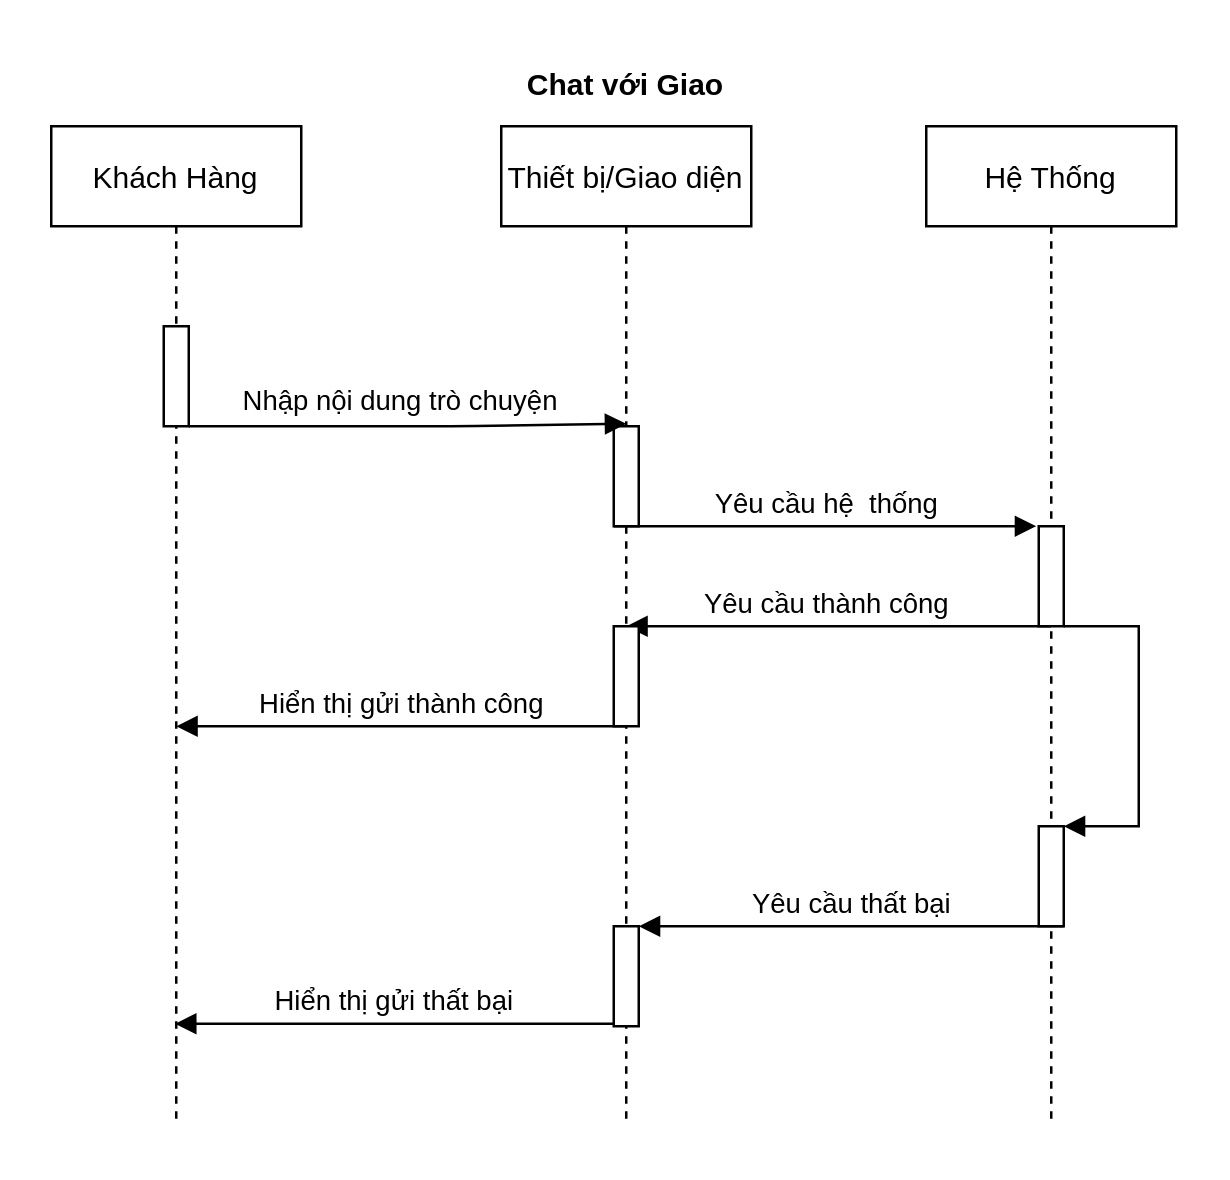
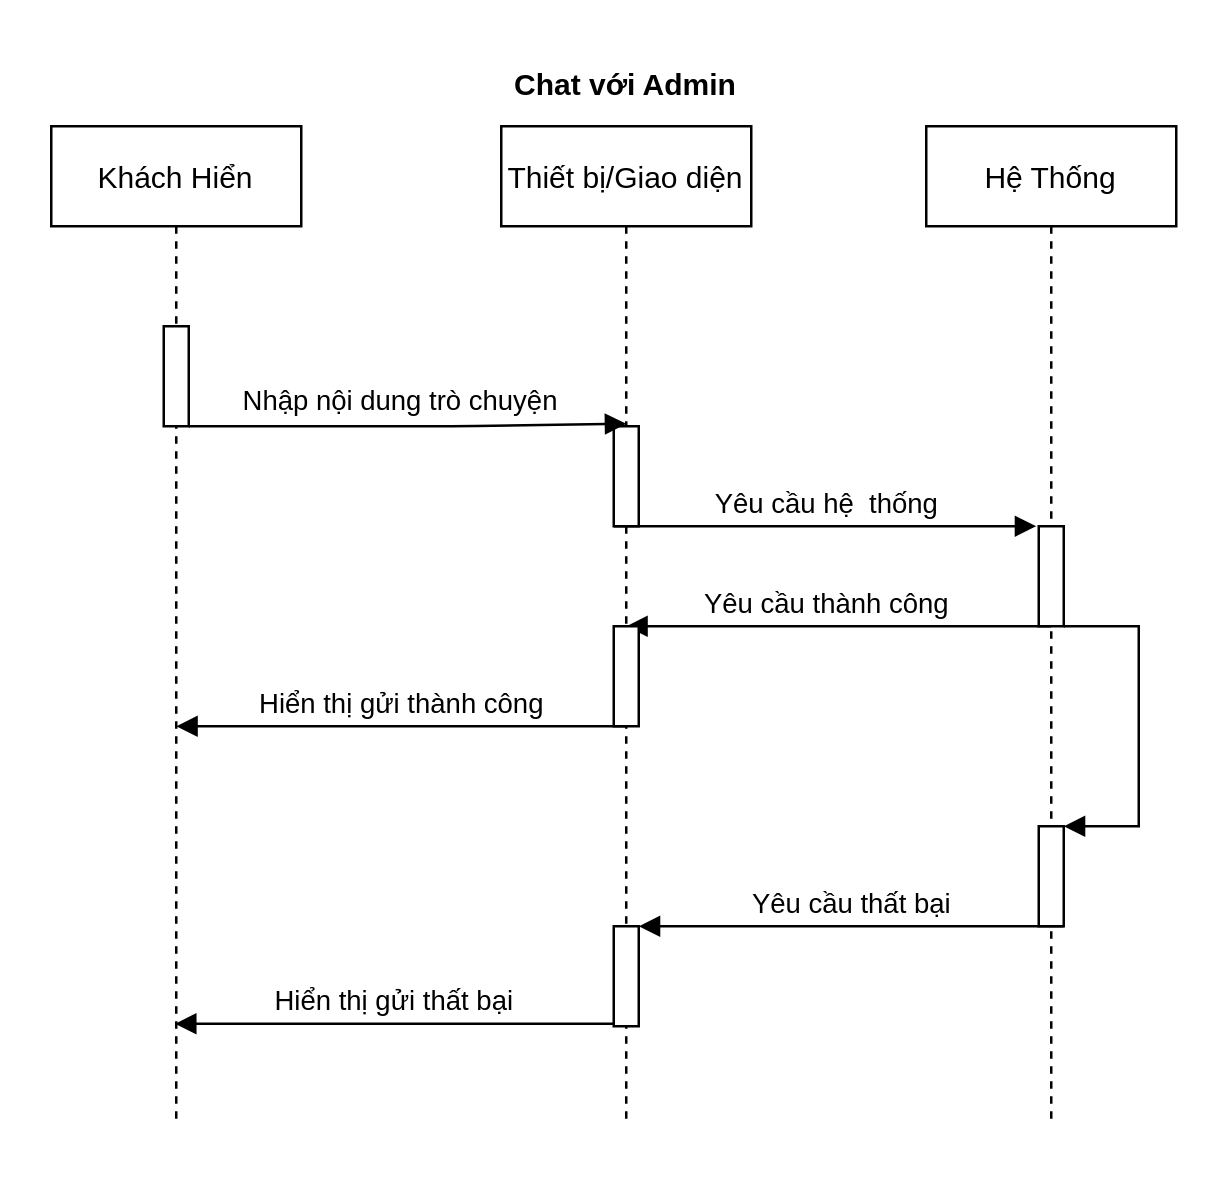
node "Chat với Giao": label "Chat với Giao" -> "Chat với Admin"
node "Khách Hàng": label "Khách Hàng" -> "Khách Hiển"
